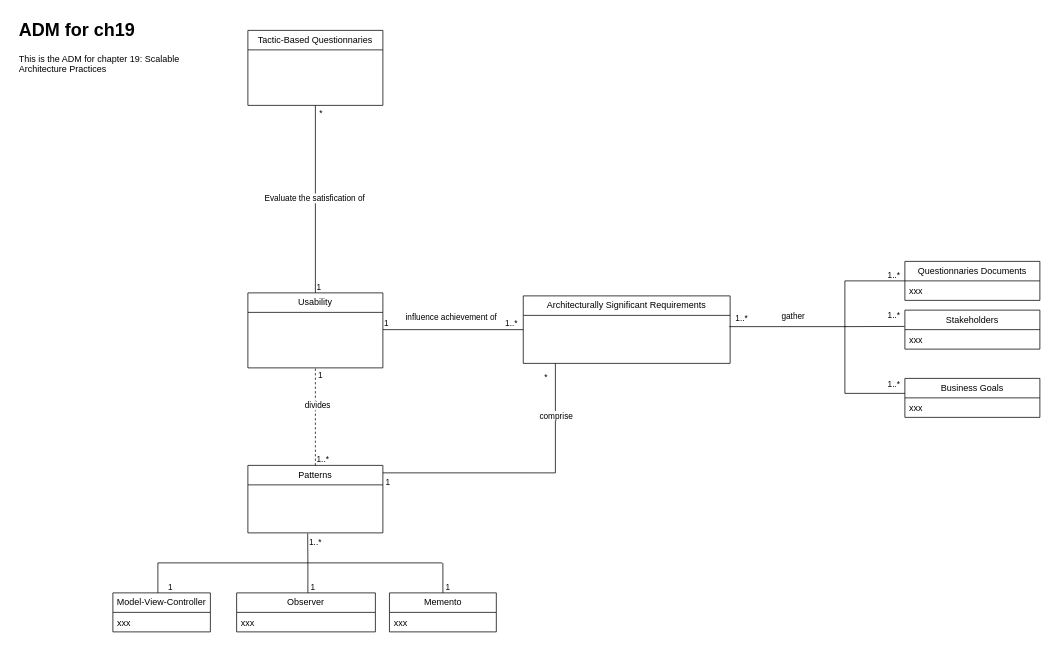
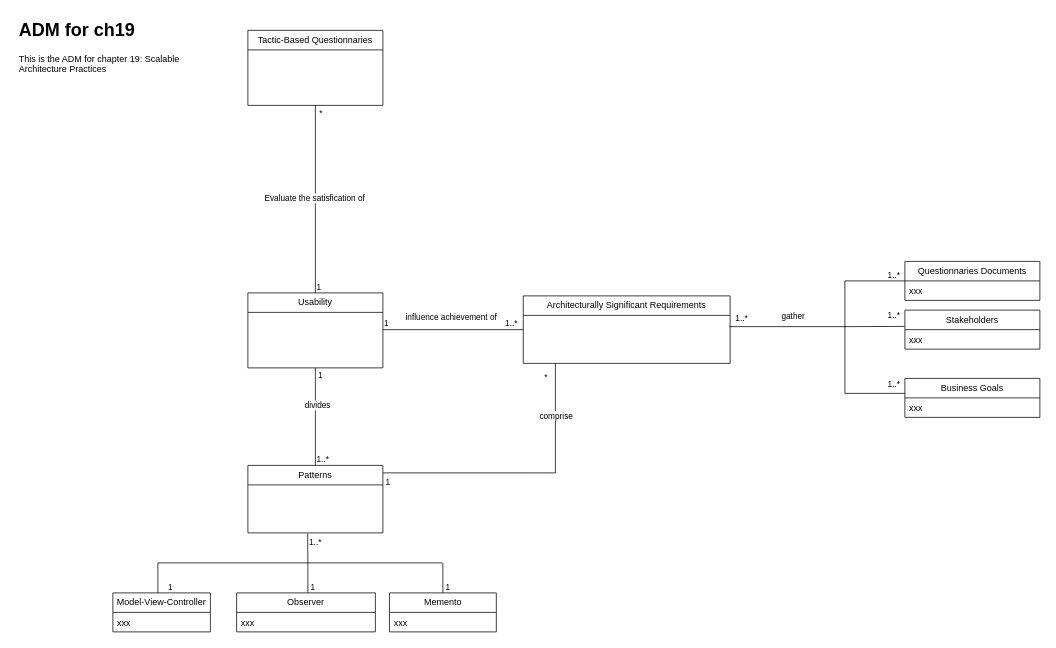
edge "Usability" -- "Patterns": style dashed -> solid
